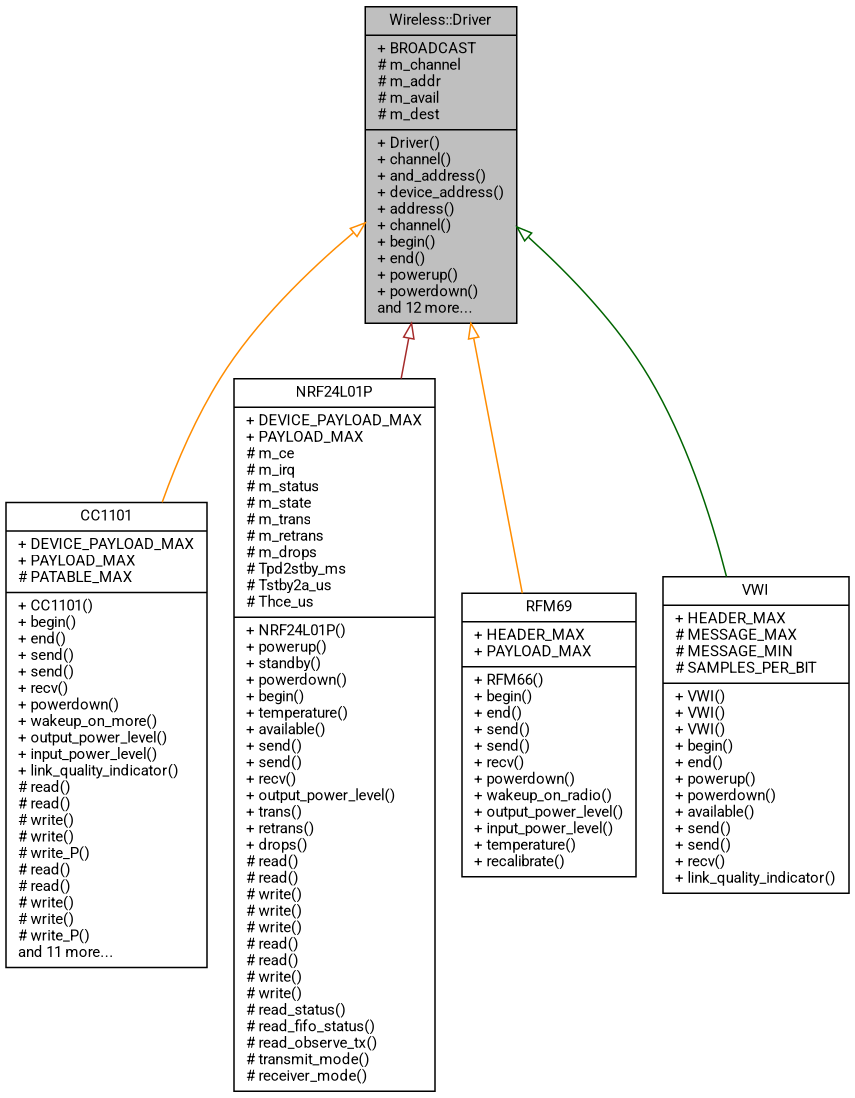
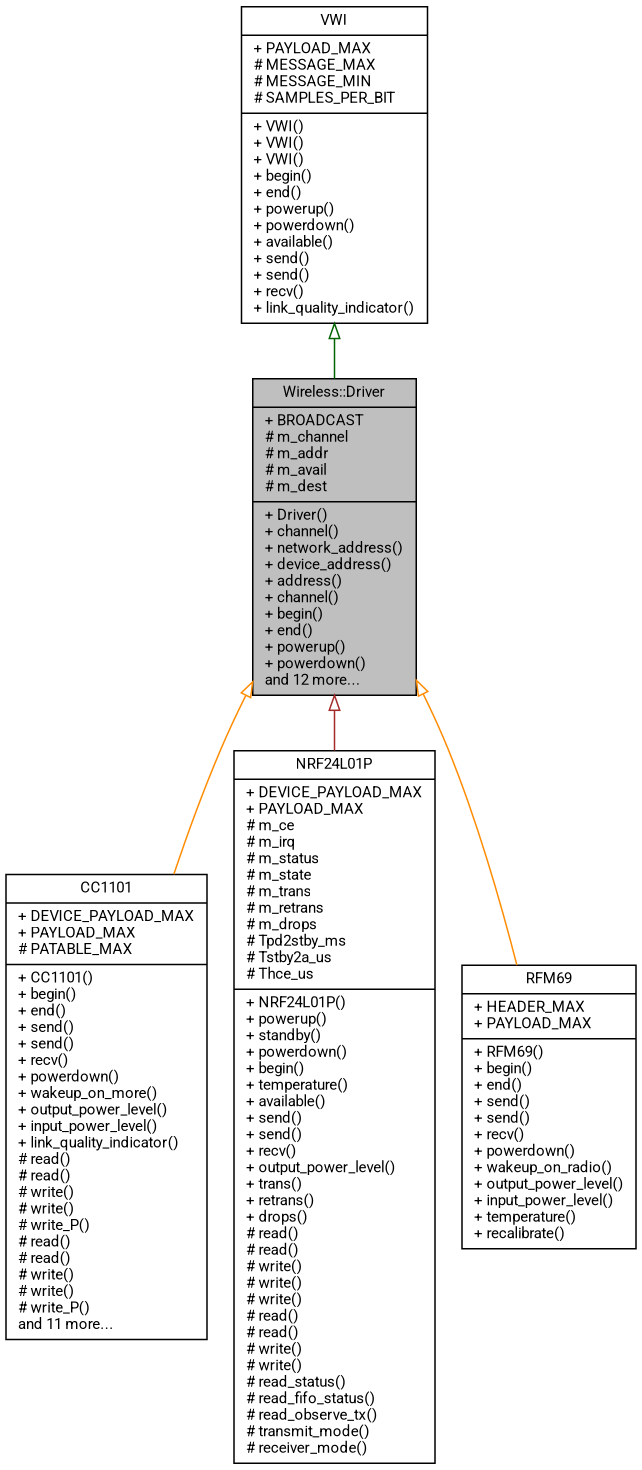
node "Wireless::Driver": text "+ and_address()" -> "+ network_address()"
edge "VWI" -> "Wireless::Driver": reversed
node "VWI": text "+ HEADER_MAX" -> "+ PAYLOAD_MAX"
node "RFM69": text "+ RFM66()" -> "+ RFM69()"
